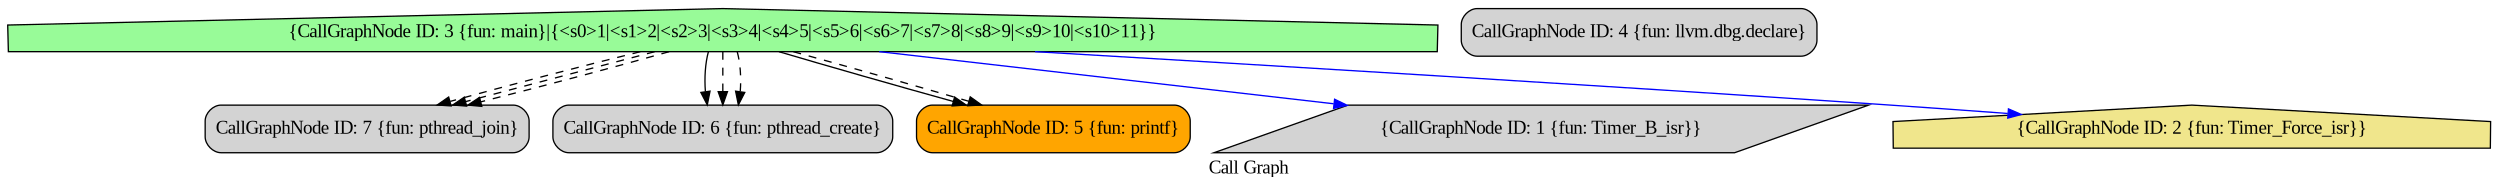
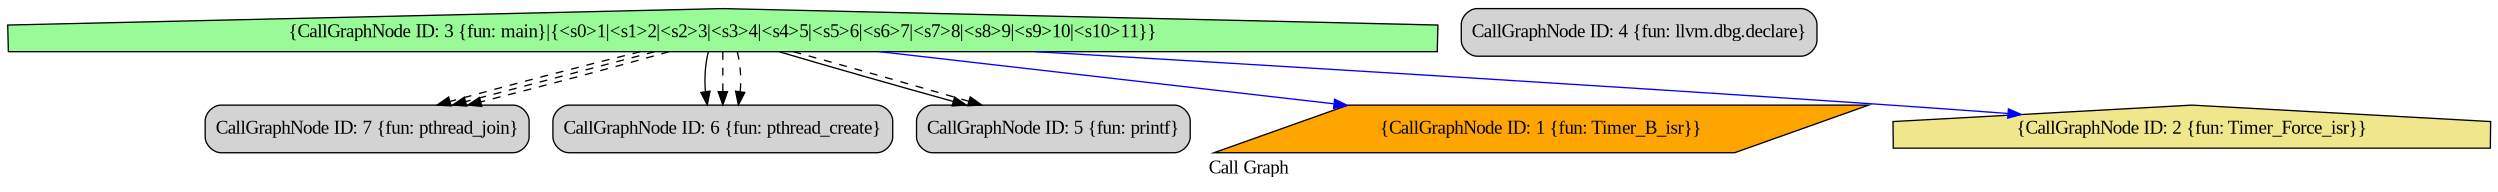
node "CallGraphNode ID: 5 {fun: printf}": fillcolor orange -> lightgrey
node "{CallGraphNode ID: 1 {fun: Timer_B_isr}}": fillcolor lightgrey -> orange
